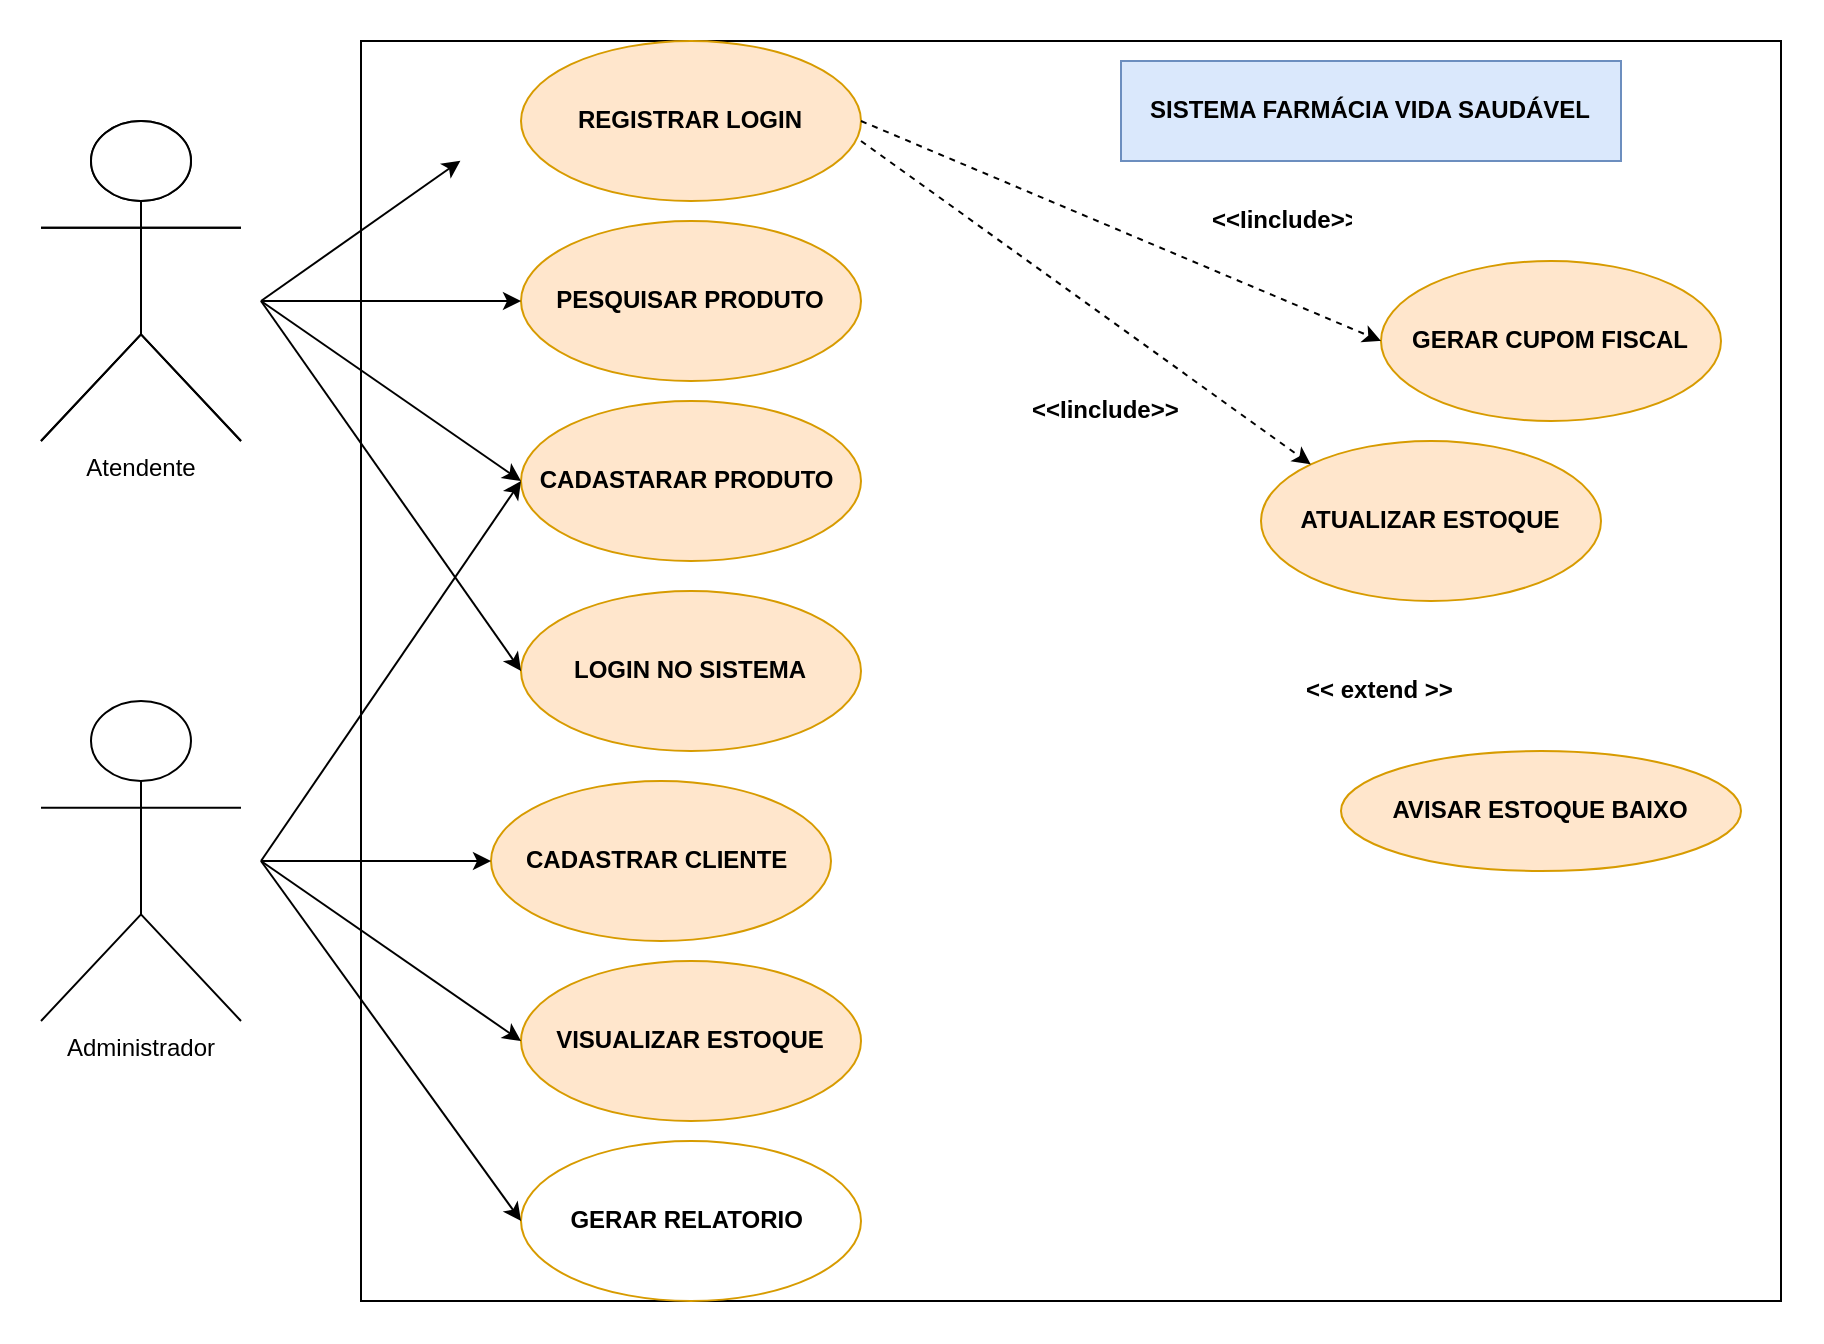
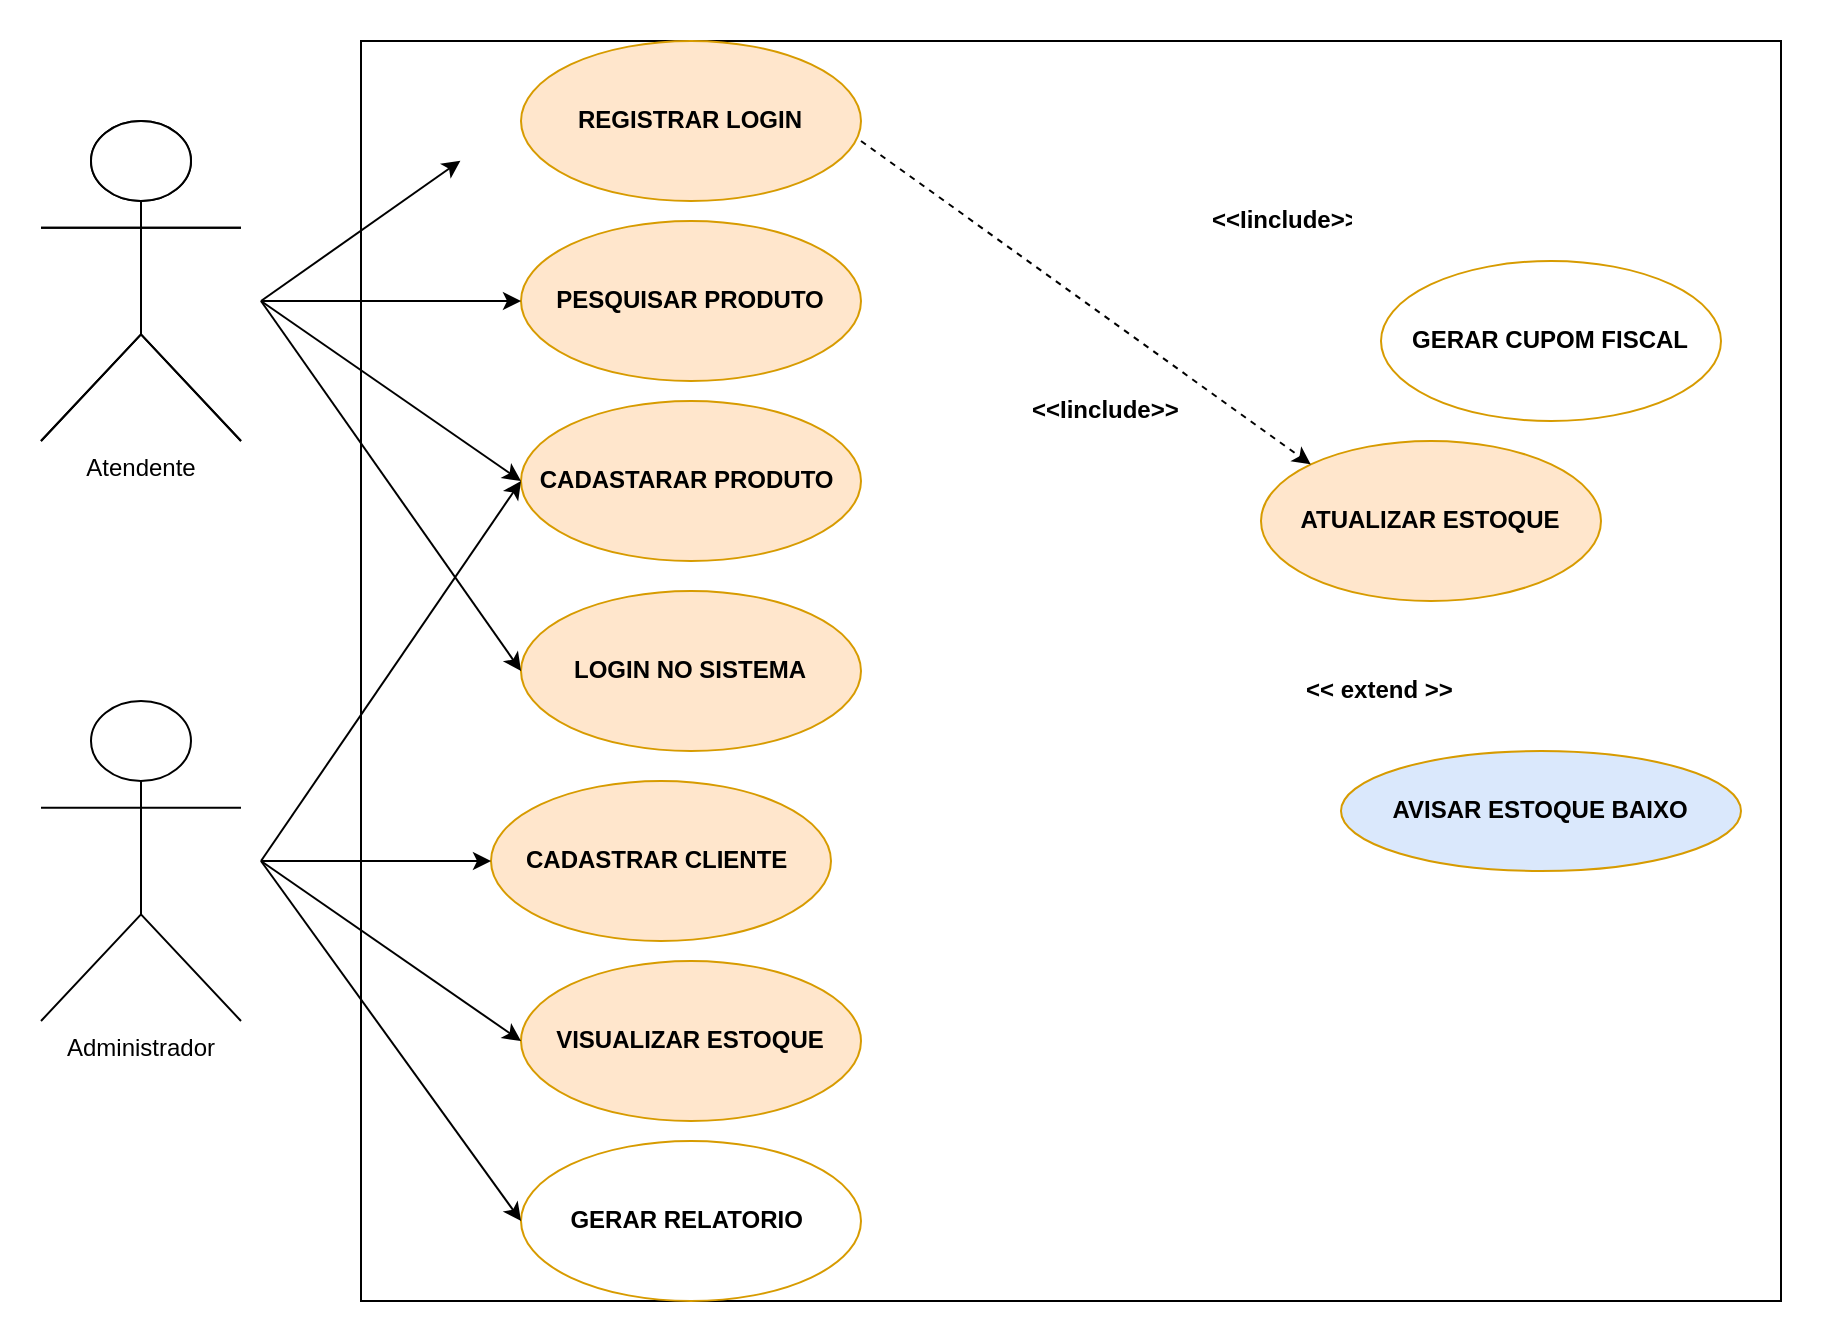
node "SISTEMA FARMÁCIA VIDA SAUDÁVEL": removed
edge "REGISTRAR LOGIN" -> "GERAR CUPOM FISCAL": removed
node "GERAR CUPOM FISCAL": fillcolor #ffe6cc -> #ffffff
node "AVISAR ESTOQUE BAIXO": fillcolor #ffe6cc -> #dae8fc
